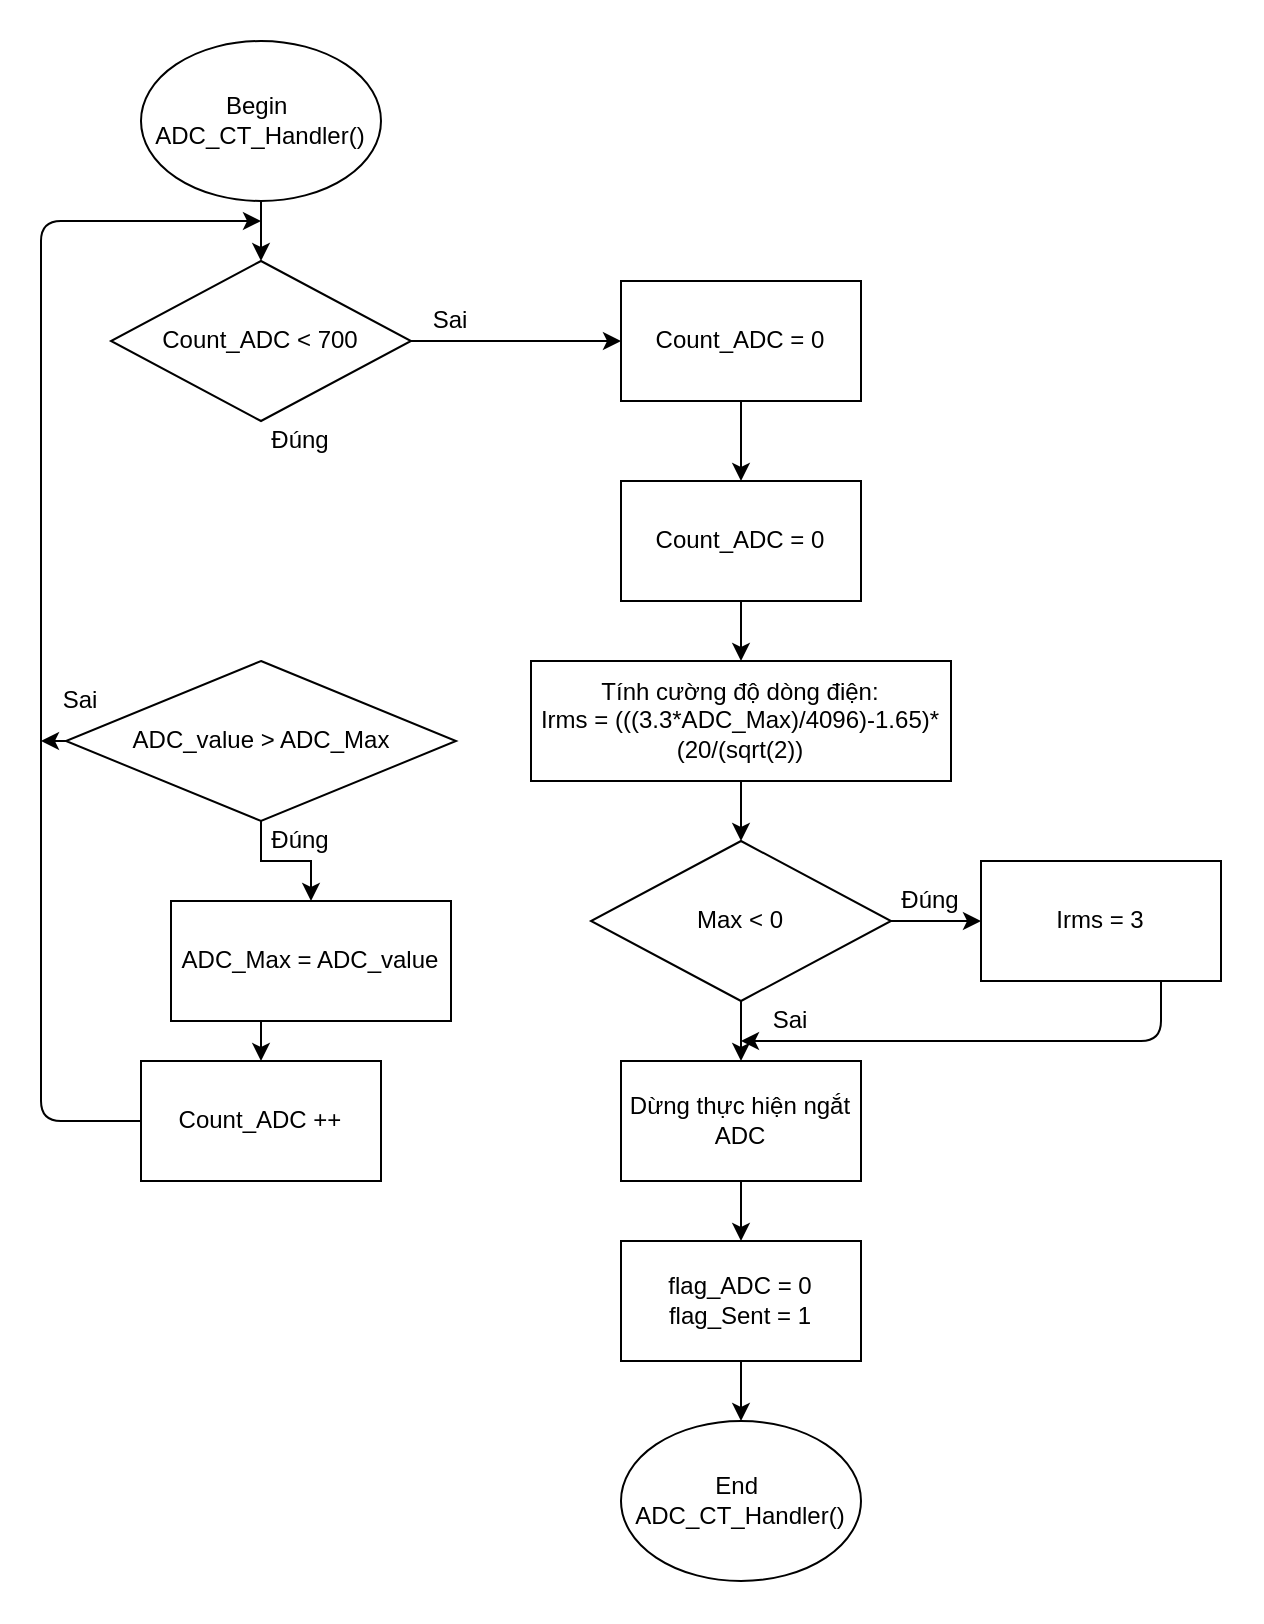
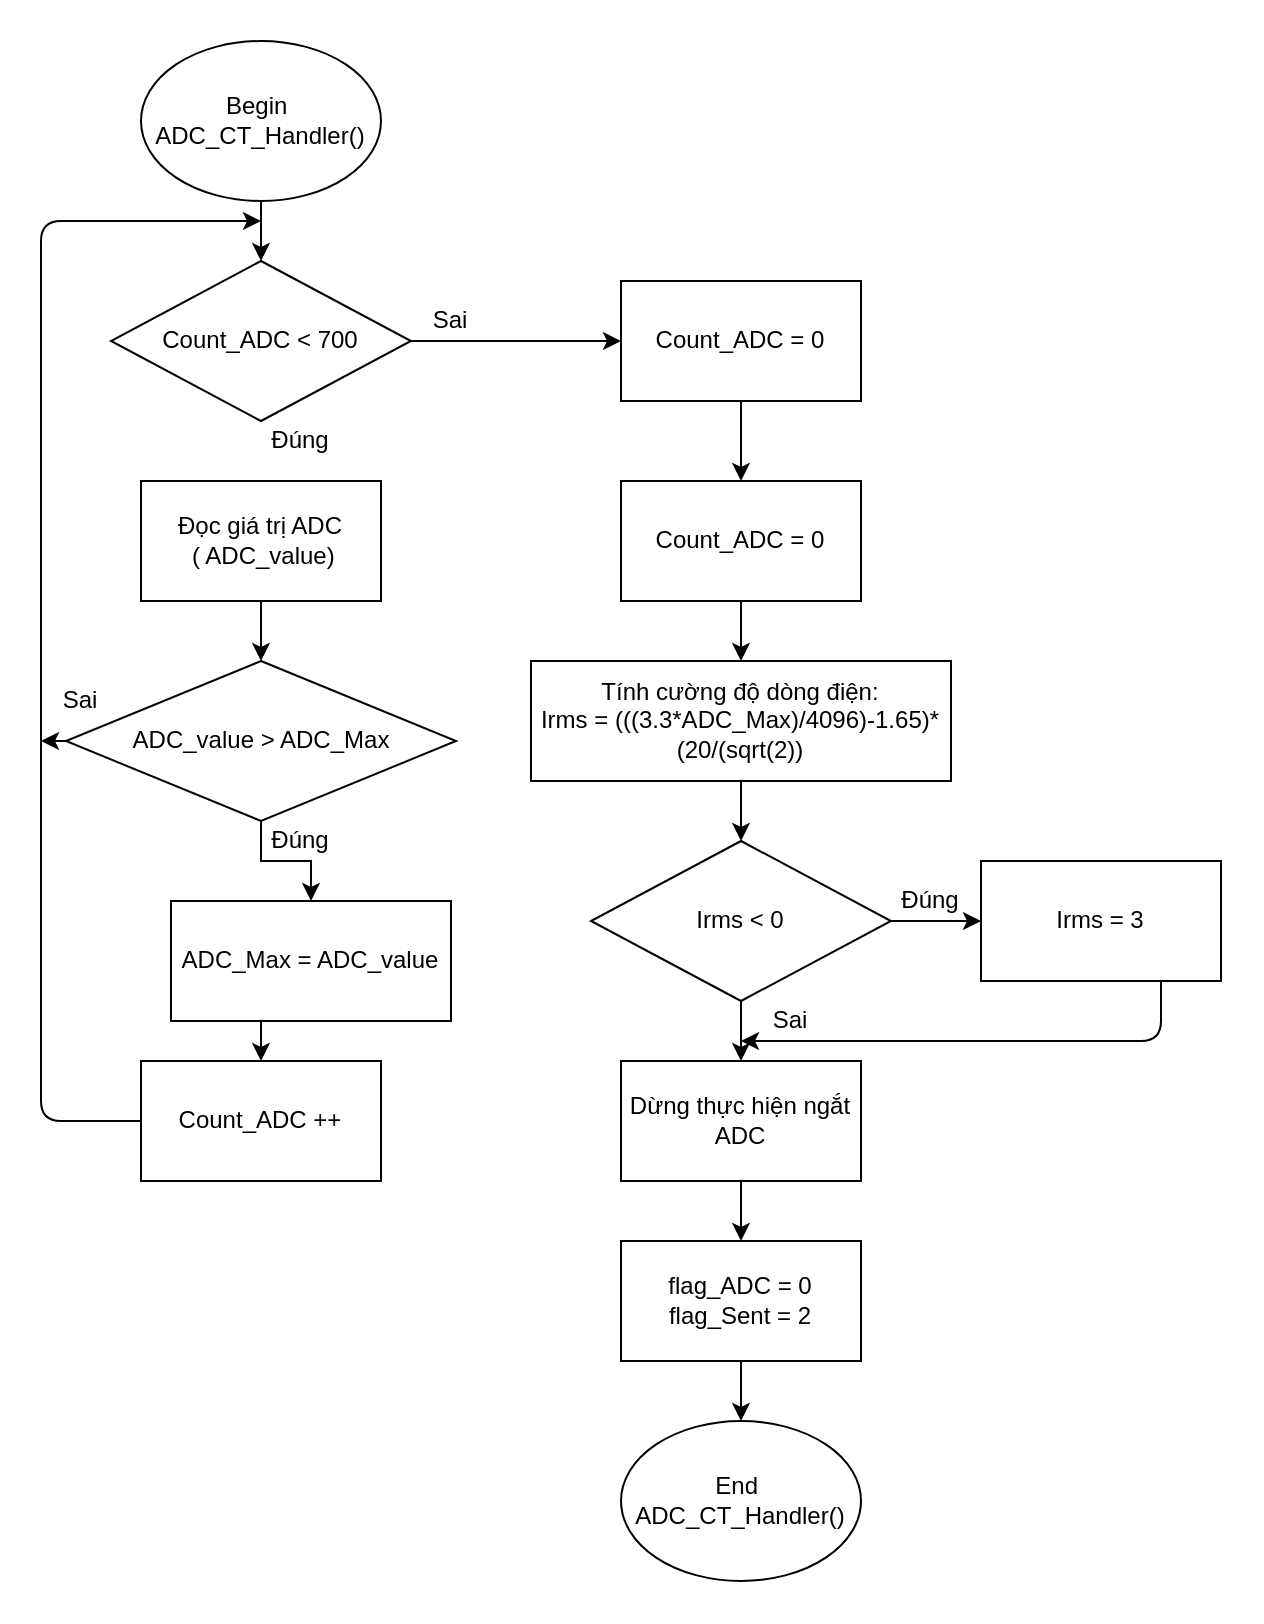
node "Đọc giá trị ADC ( ADC_value)": added
edge "Đọc giá trị ADC ( ADC_value)" -> "ADC_value > ADC_Max": added
node "Max < 0": label "Max < 0" -> "Irms < 0"
node "flag_ADC = 0 flag_Sent = 1": label "flag_ADC = 0 flag_Sent = 1" -> "flag_ADC = 0 flag_Sent = 2"
